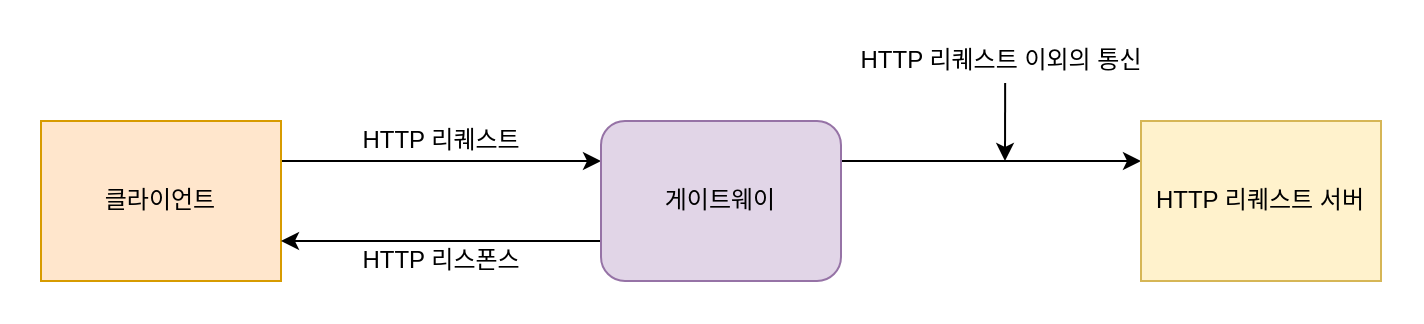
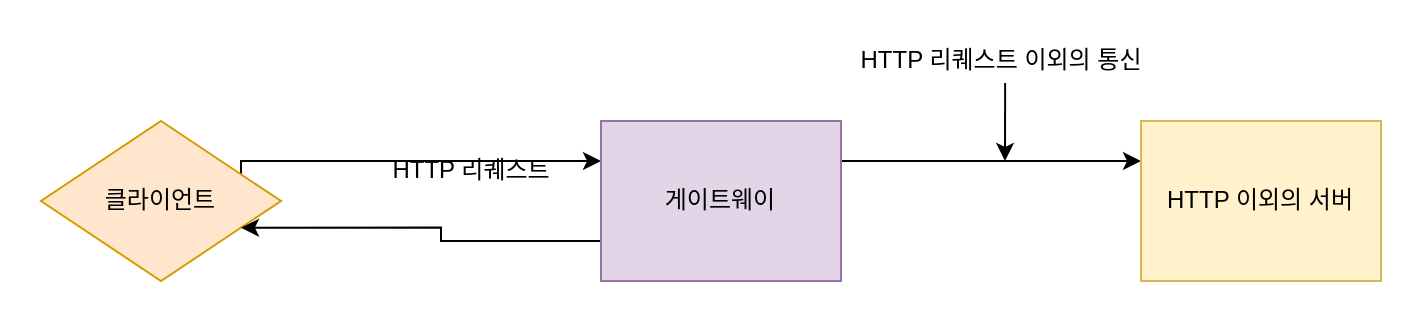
node "HTTP 리퀘스트": moved (441, 141) -> (471, 171)
node "클라이언트": shape rectangle -> diamond
node "게이트웨이": shape rounded rectangle -> rectangle
node "HTTP 리퀘스트 서버": label "HTTP 리퀘스트 서버" -> "HTTP 이외의 서버"
node "HTTP 리스폰스": removed
